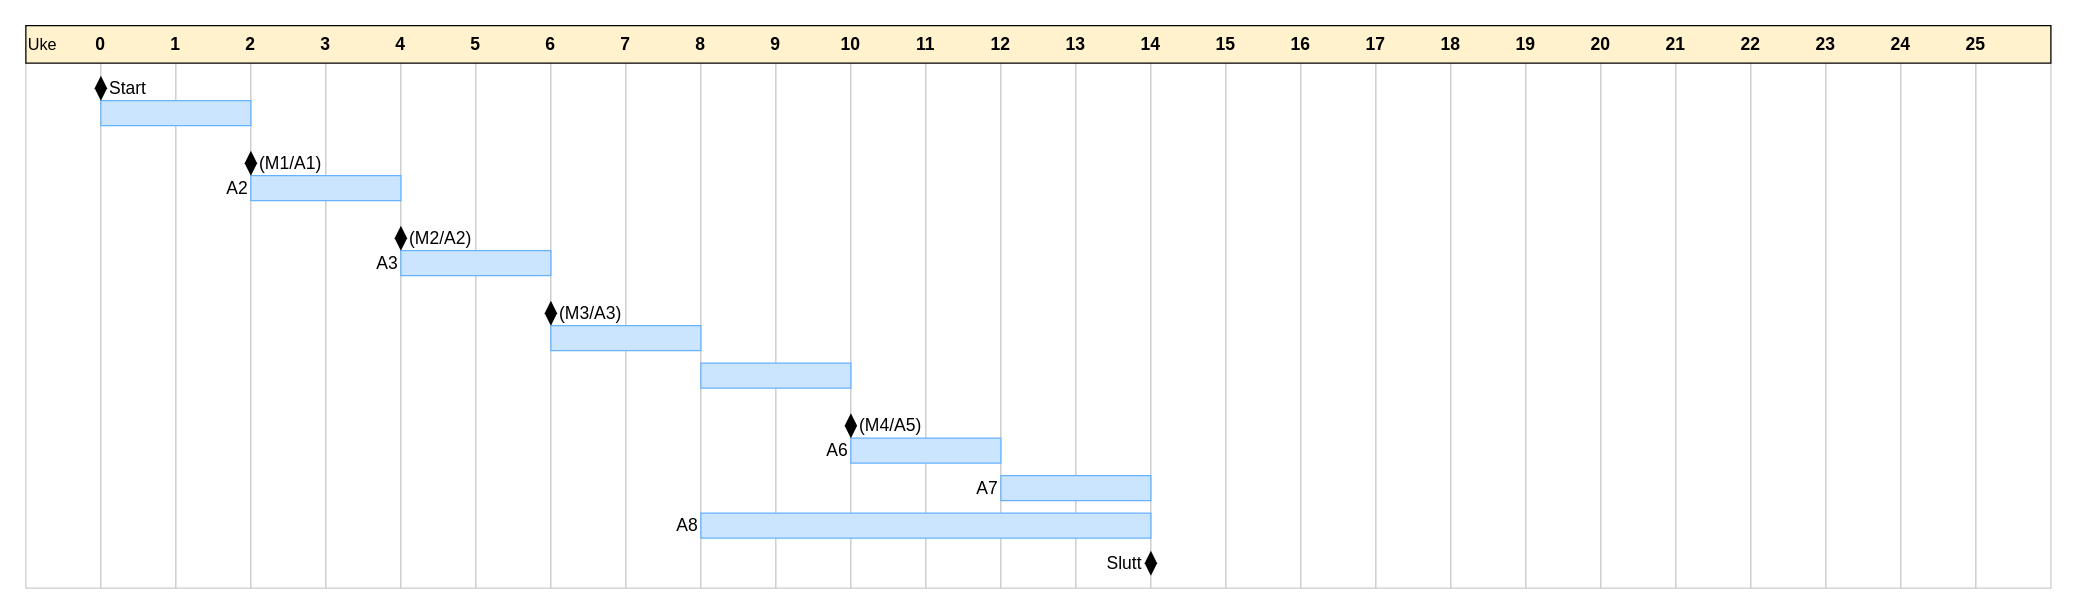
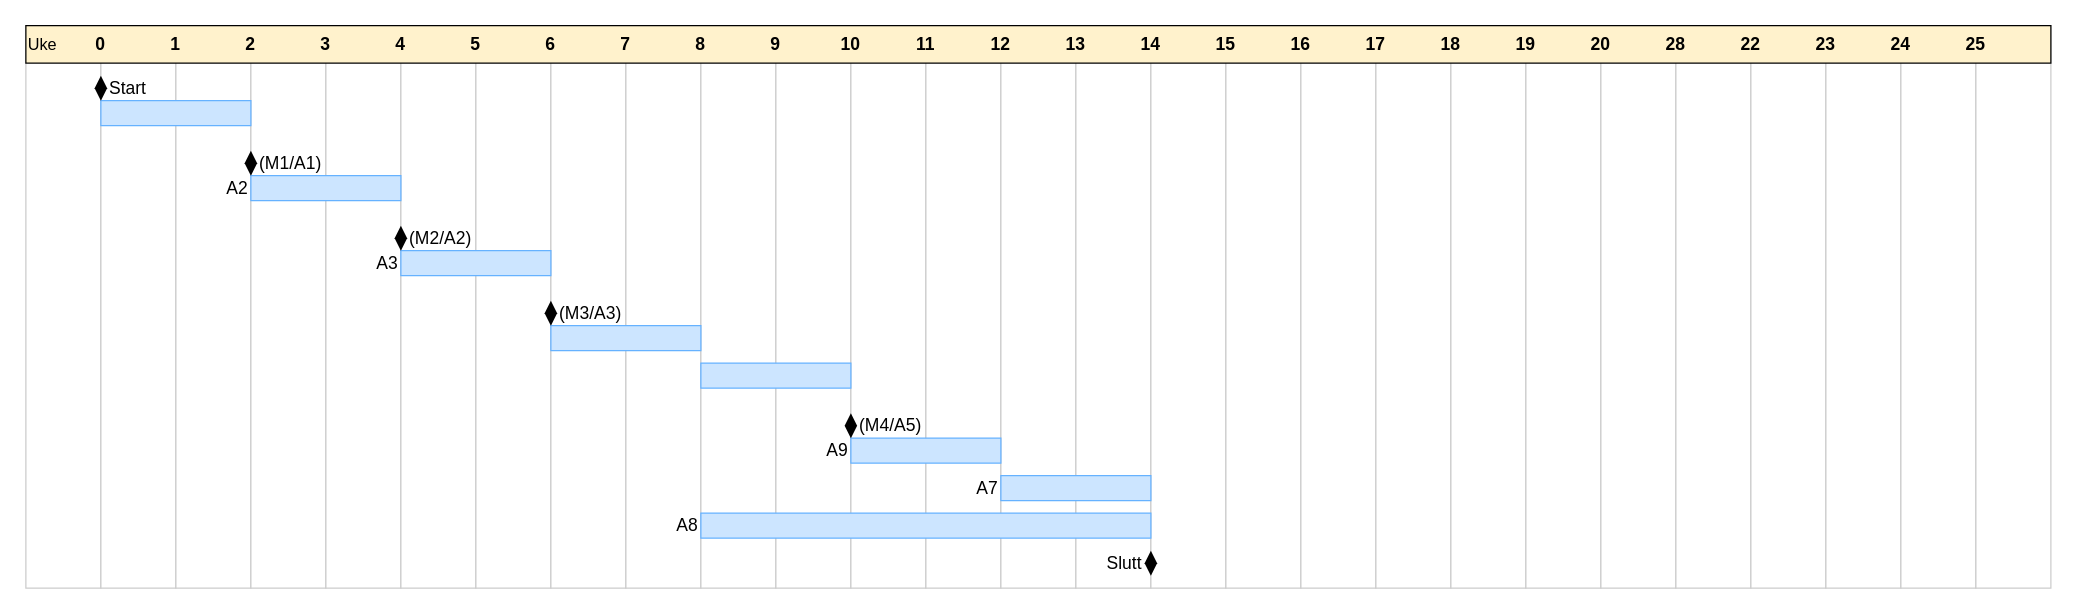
node "21": label "21" -> "28"
node "A6": label "A6" -> "A9"
